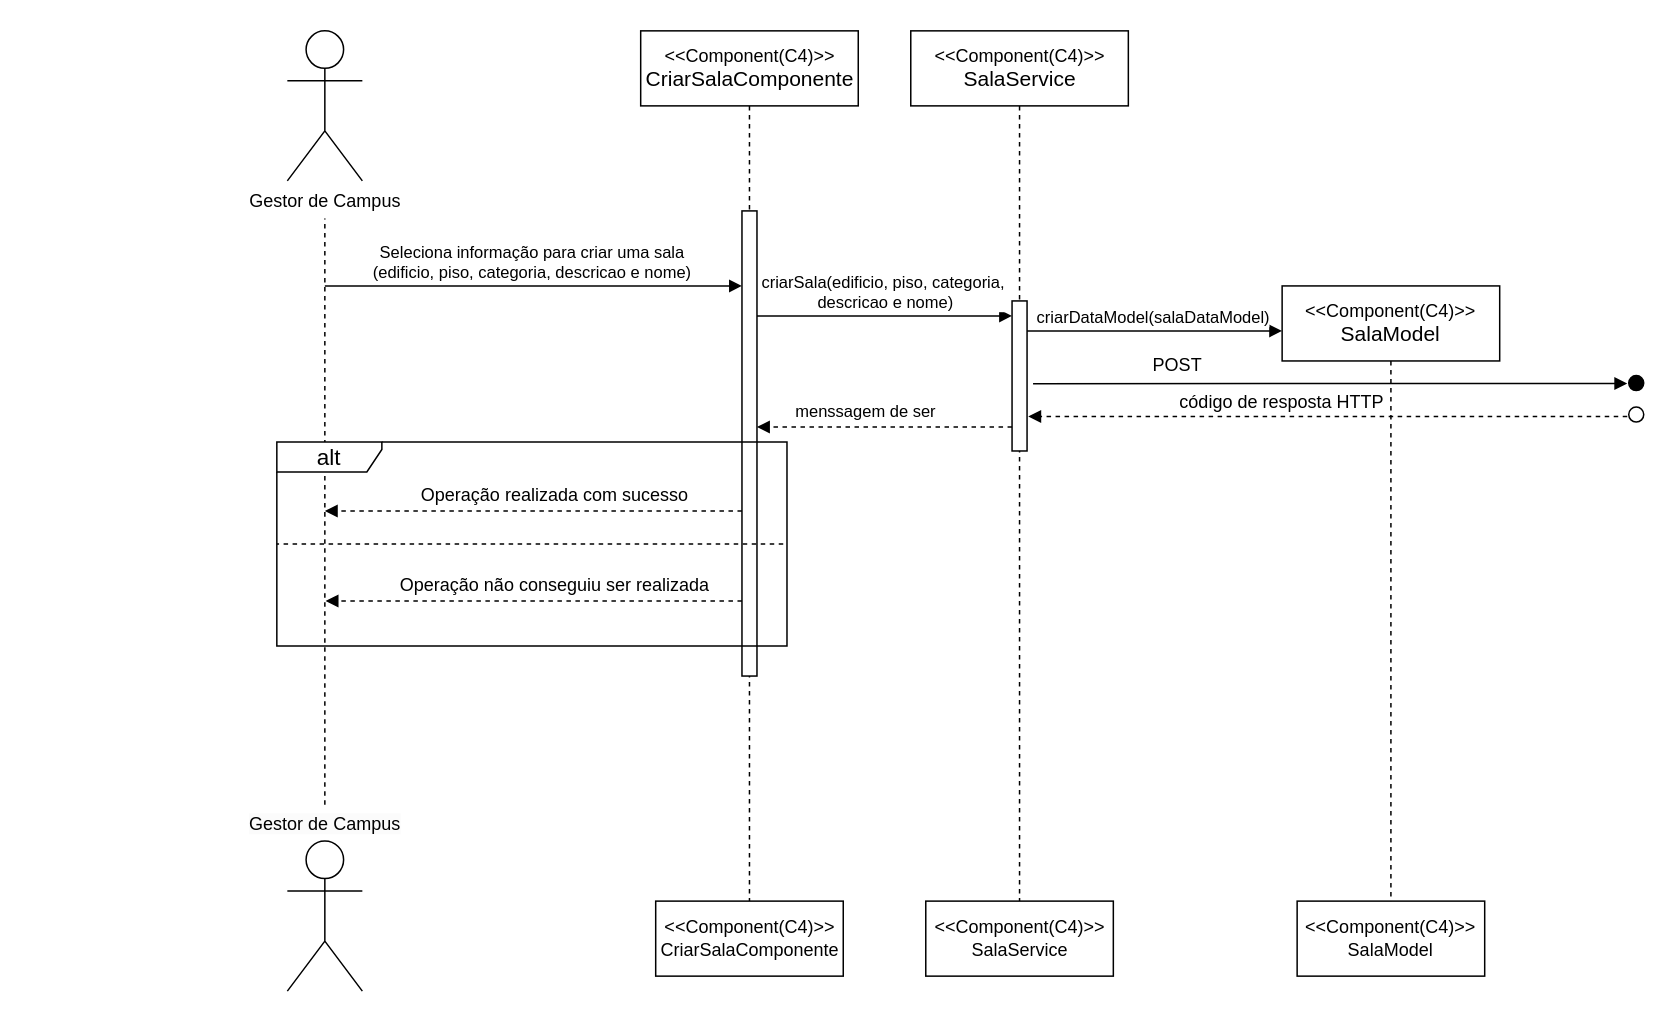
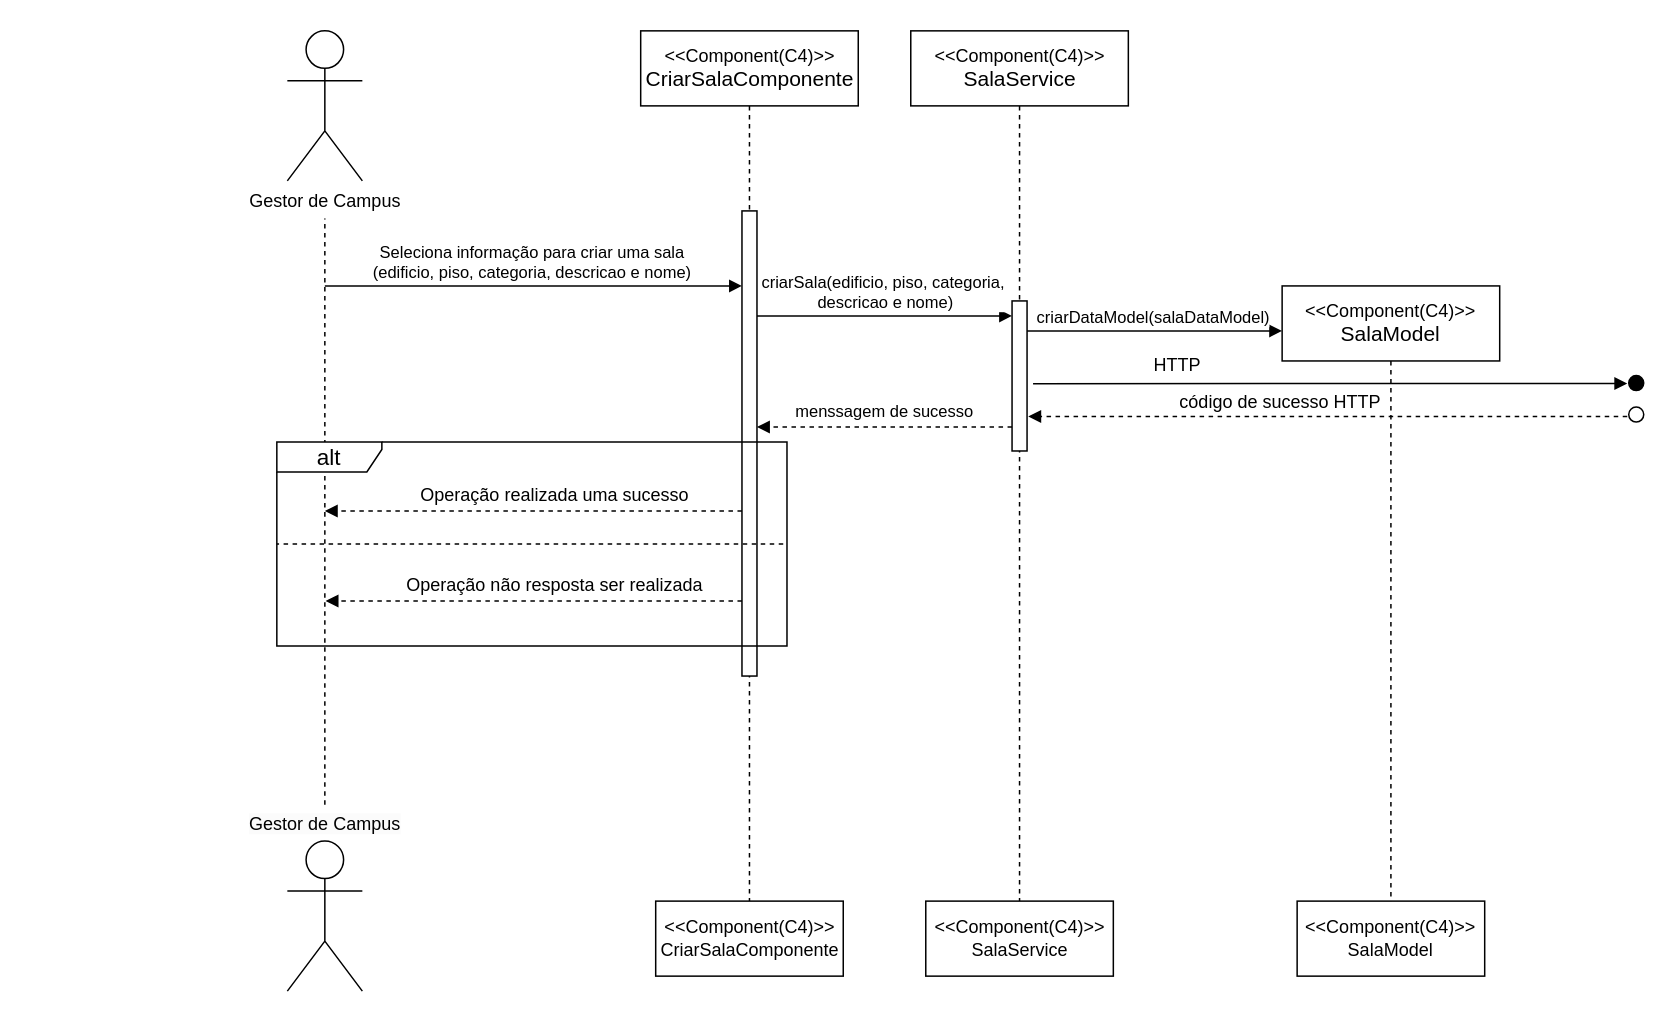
node "POST": label "POST" -> "HTTP"
node "código de resposta HTTP": label "código de resposta HTTP" -> "código de sucesso HTTP"
node "menssagem de ser": label "menssagem de ser" -> "menssagem de sucesso"
node "Operação realizada com sucesso": label "Operação realizada com sucesso" -> "Operação realizada uma sucesso"
node "Operação não conseguiu ser realizada": label "Operação não conseguiu ser realizada" -> "Operação não resposta ser realizada"
